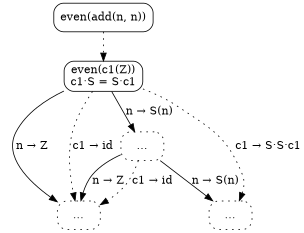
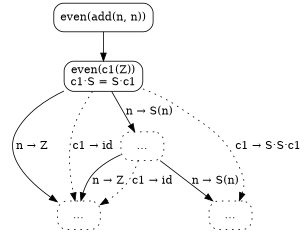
edge "even(add(n, n))" -> "even(c1(Z)) c1·S = S·c1": style dotted -> solid
